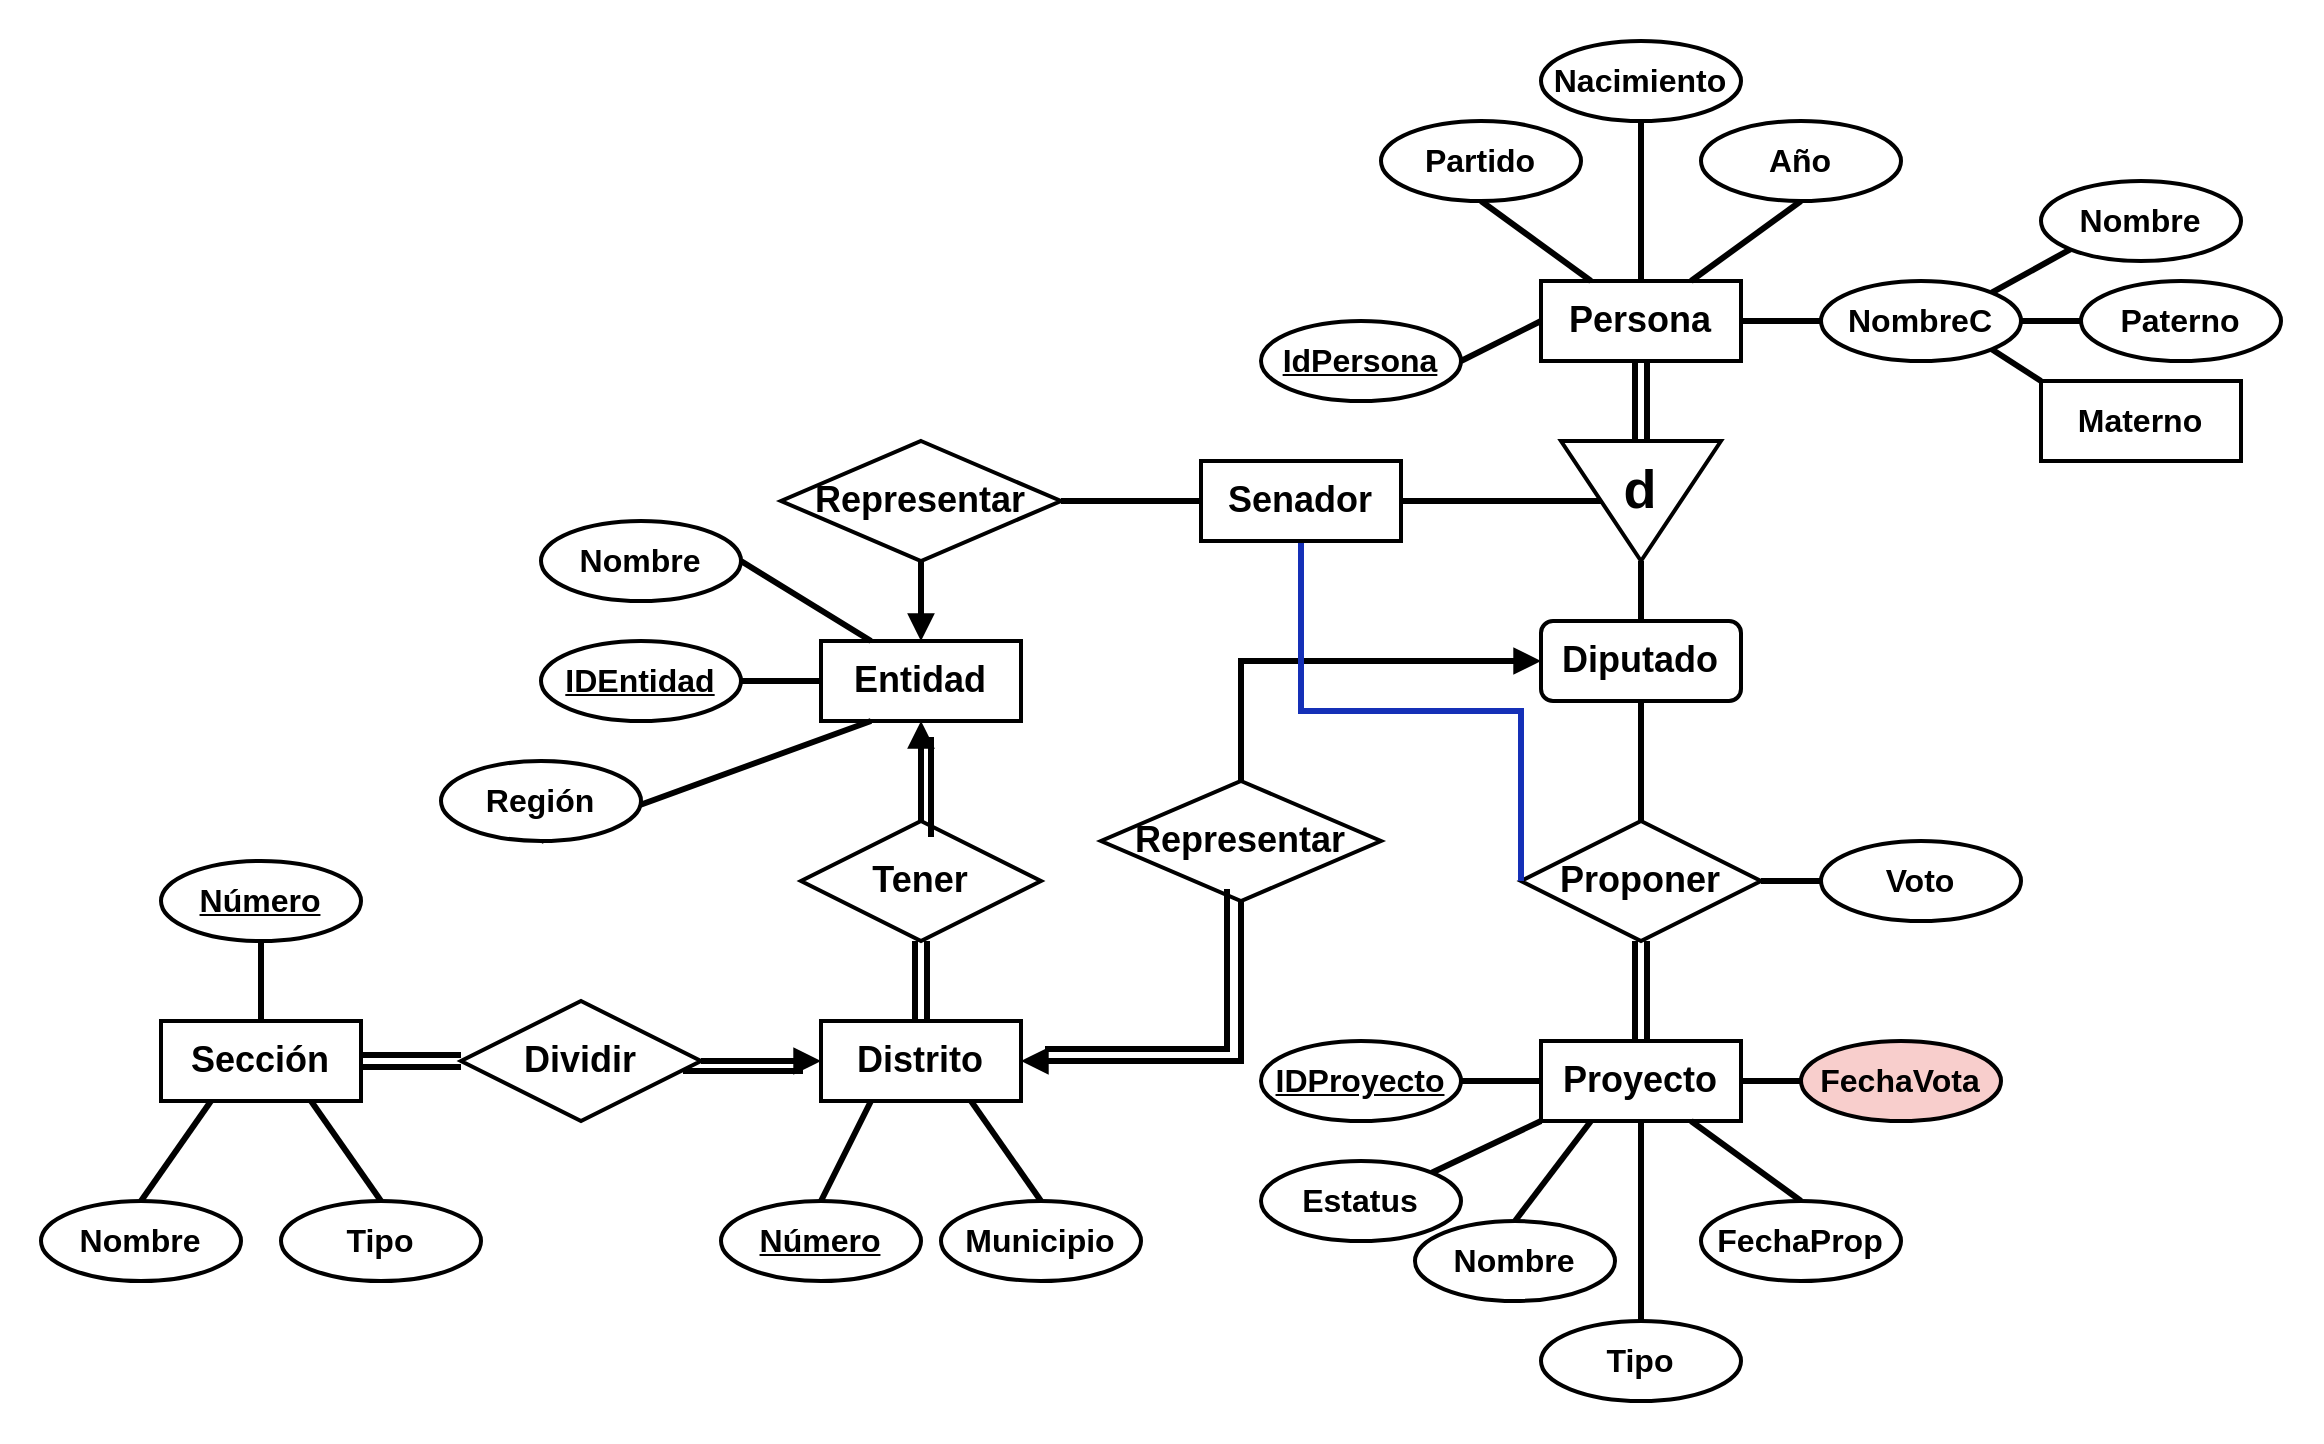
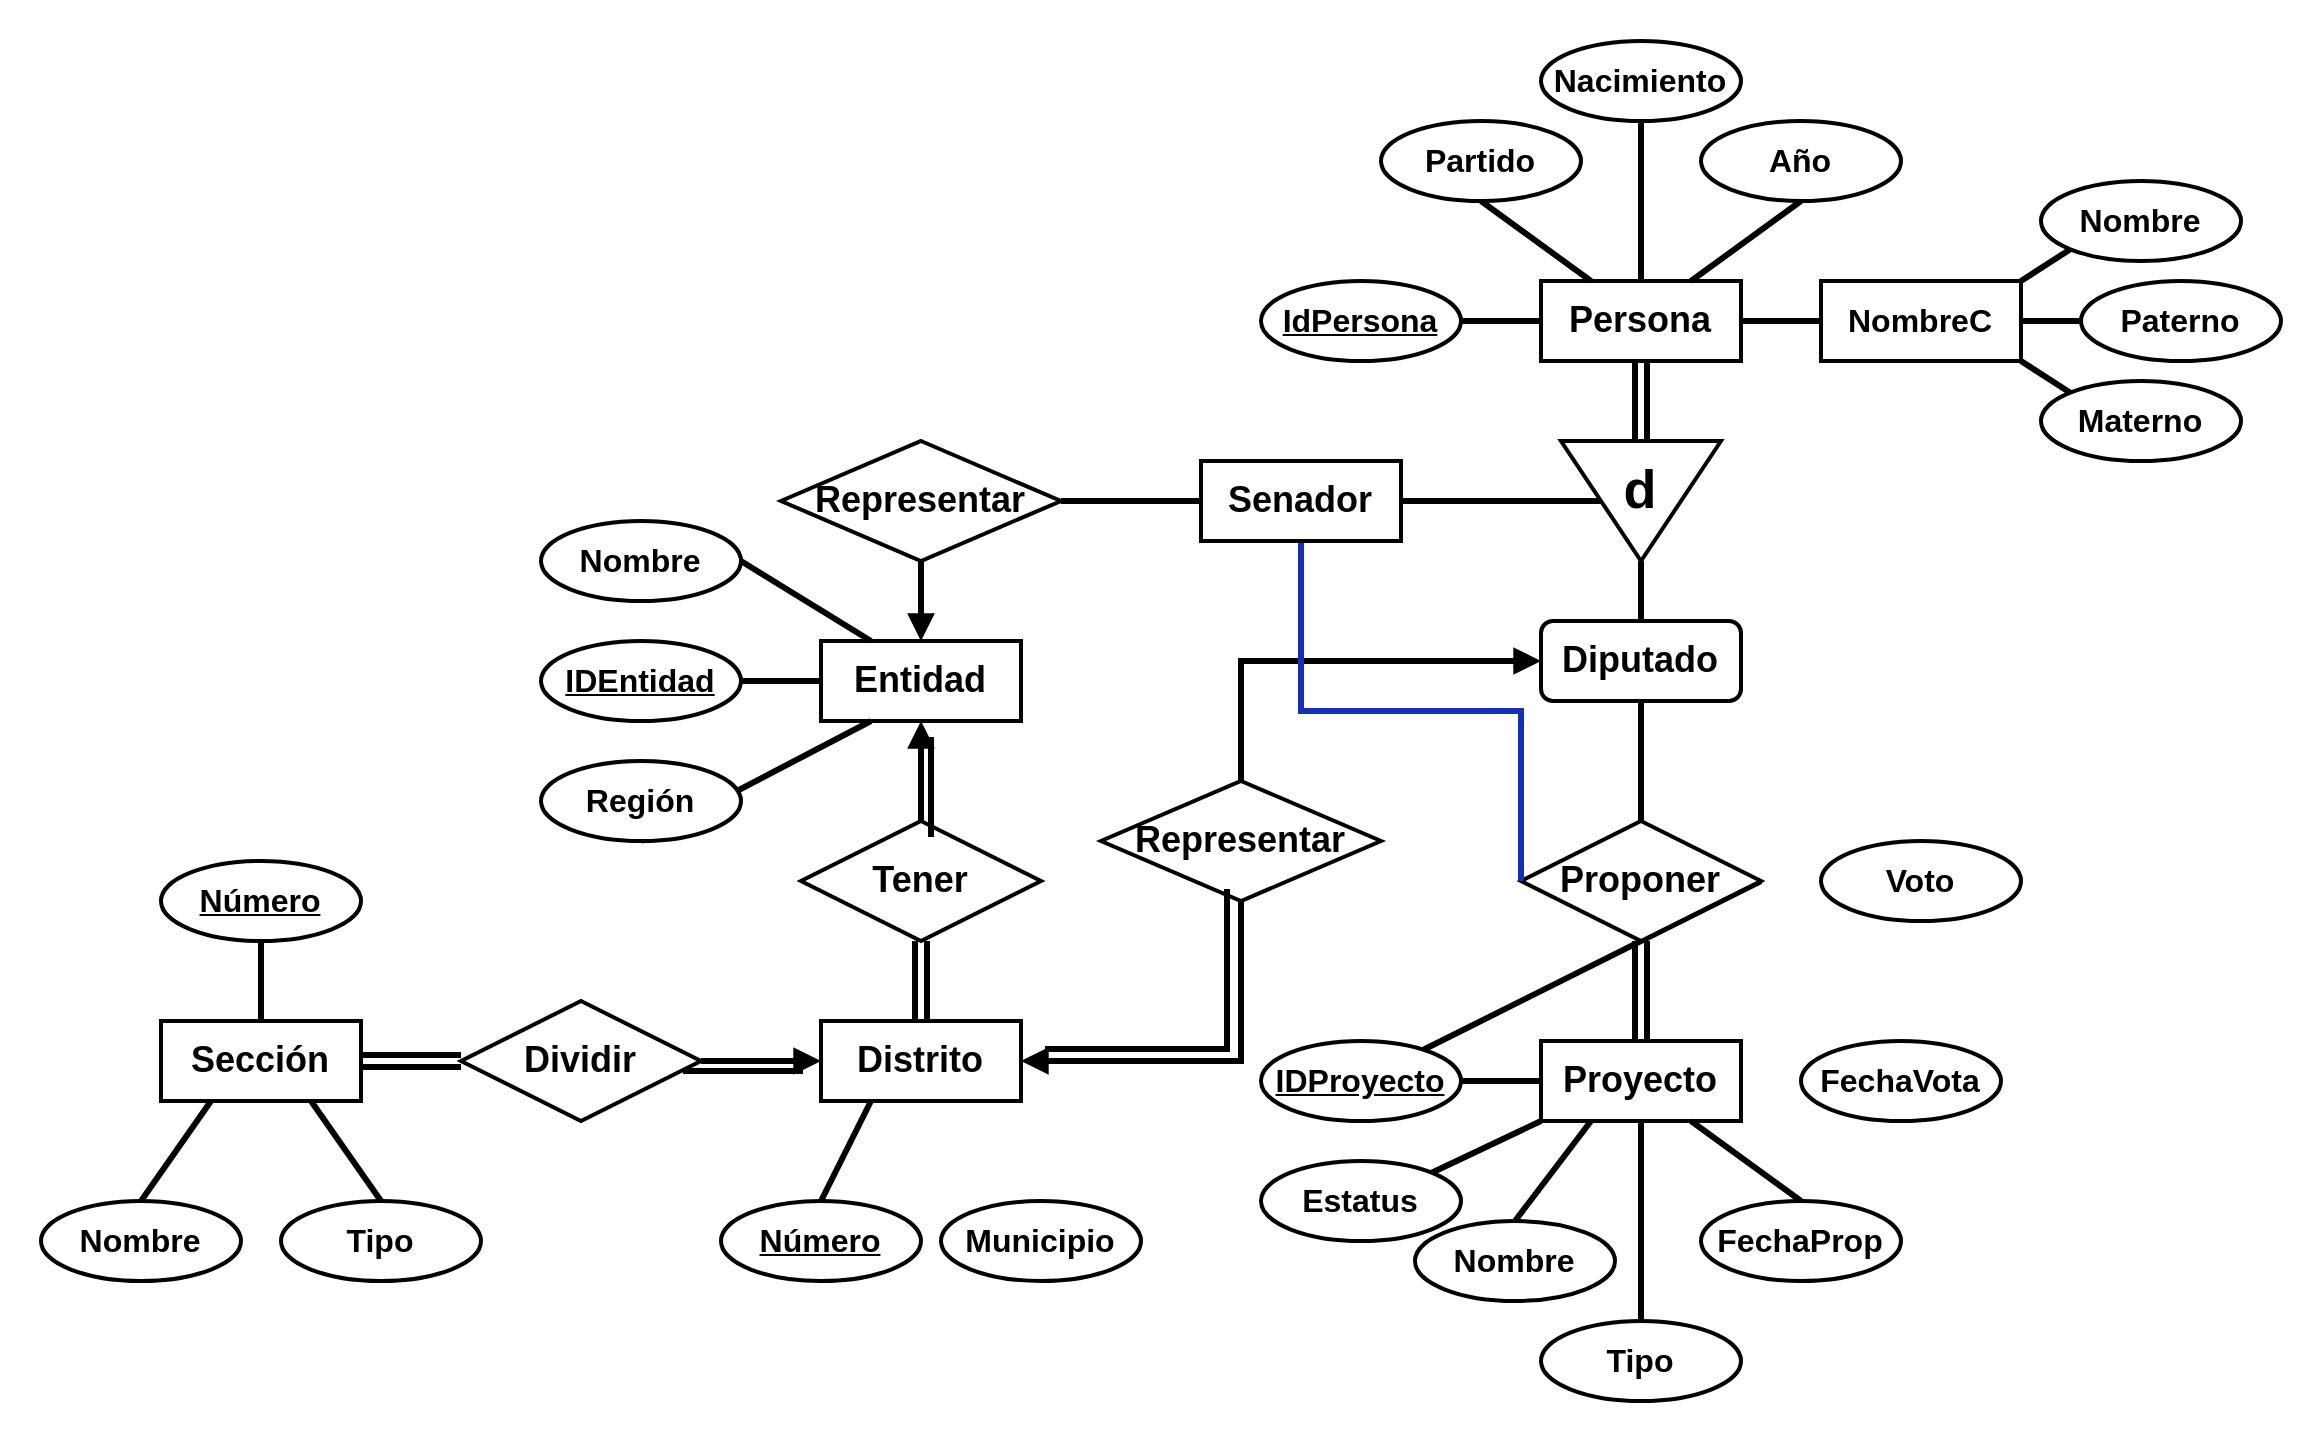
node "NombreC": shape ellipse -> rectangle
node "IdPersona": moved (1361, 361) -> (1361, 321)
node "Materno": shape rectangle -> ellipse
node "Región": moved (541, 801) -> (641, 801)
edge "Proponer" -- "Voto": now "Proponer" -- "IDProyecto"
edge "Proyecto" -- "FechaVota": removed
node "FechaVota": fillcolor #f8cecc -> #ffffff
edge "Distrito" -- "Municipio": removed
